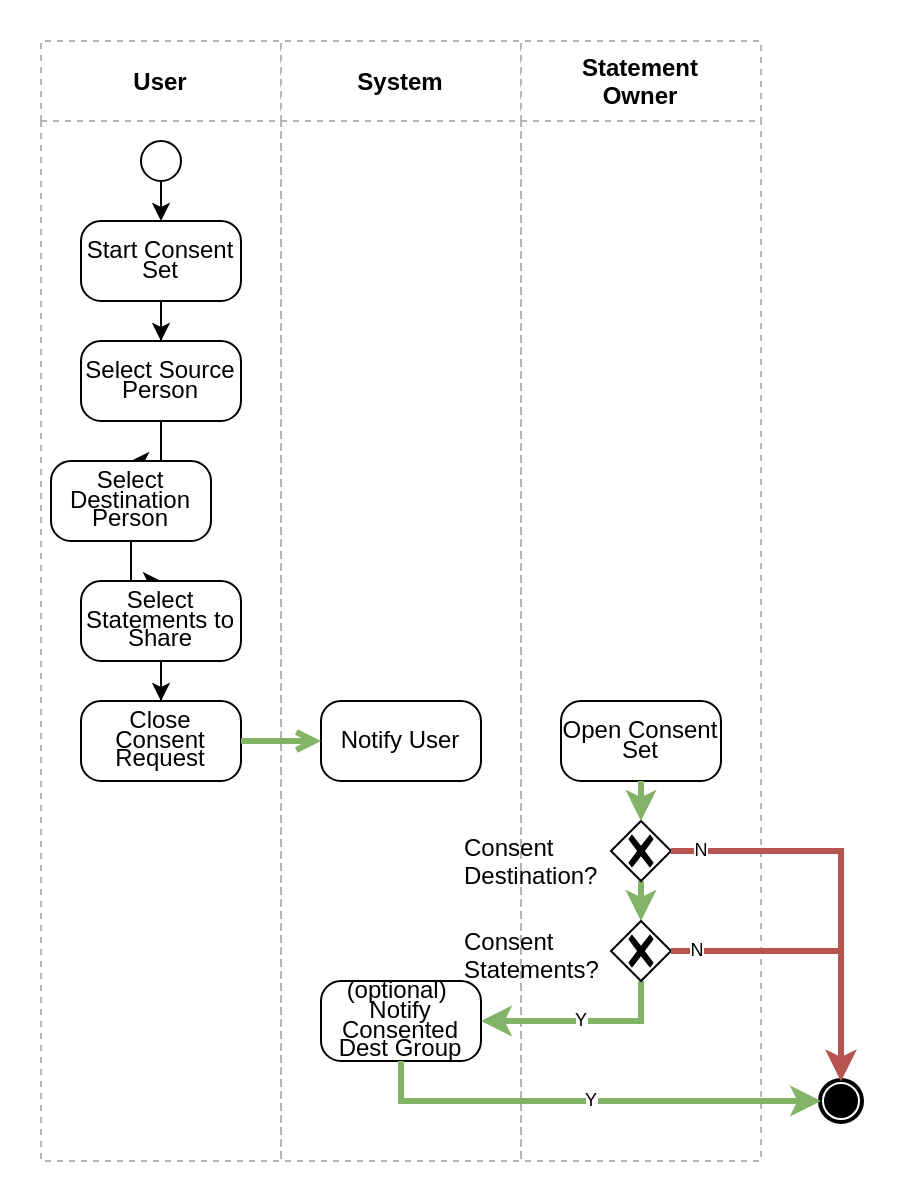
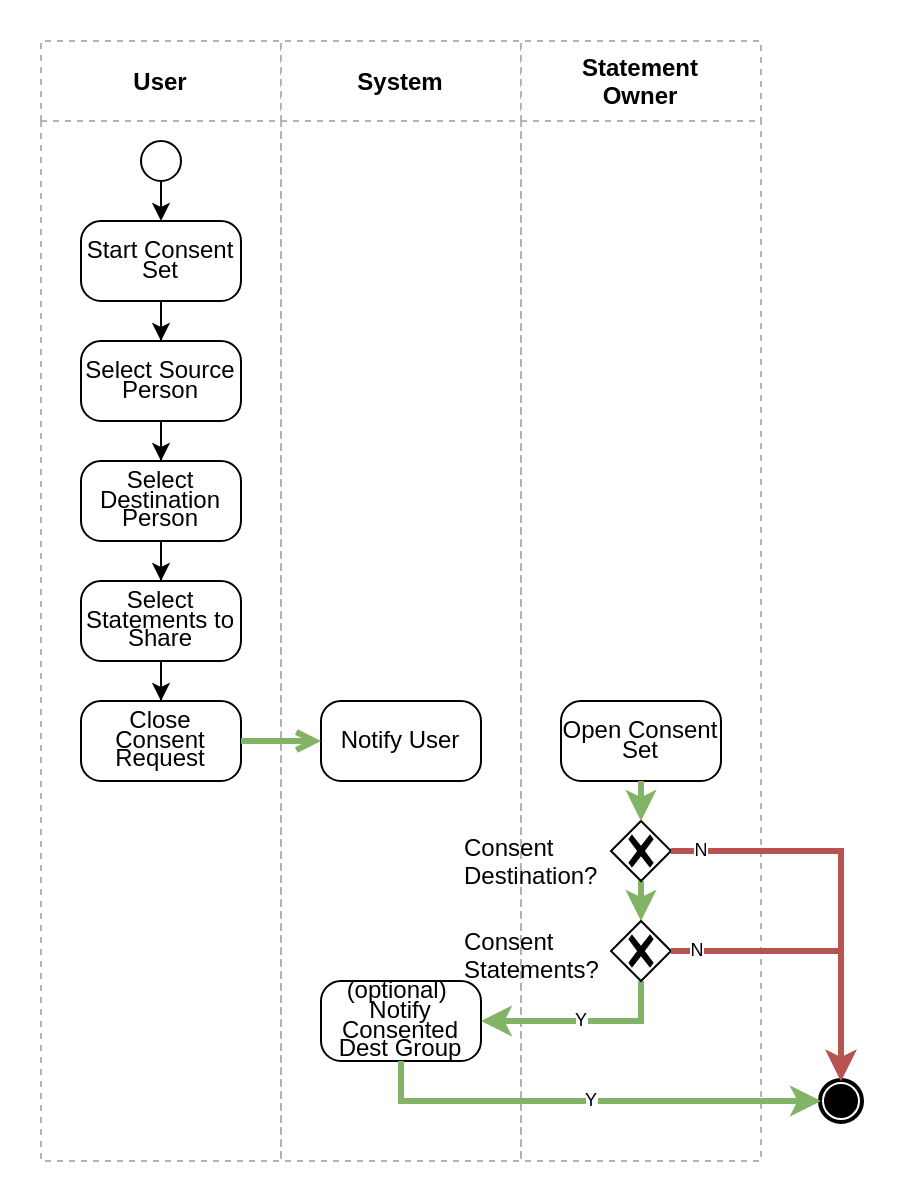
node "Select Destination Person": moved (131, 501) -> (161, 501)
